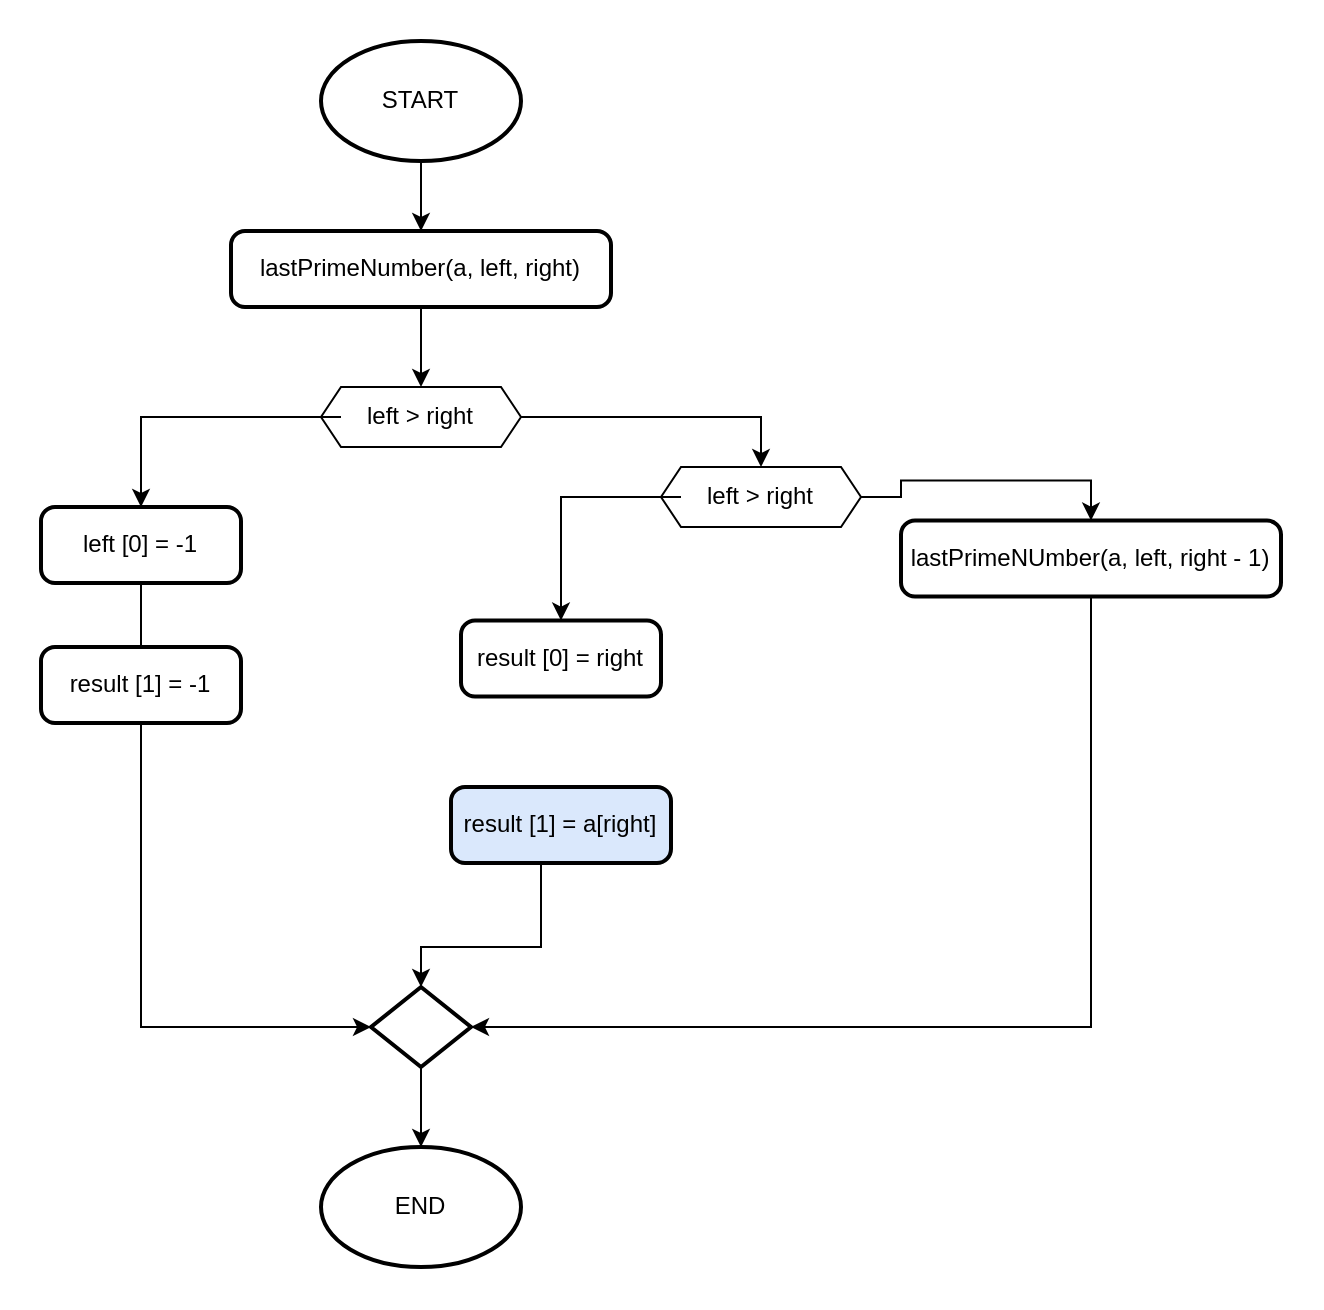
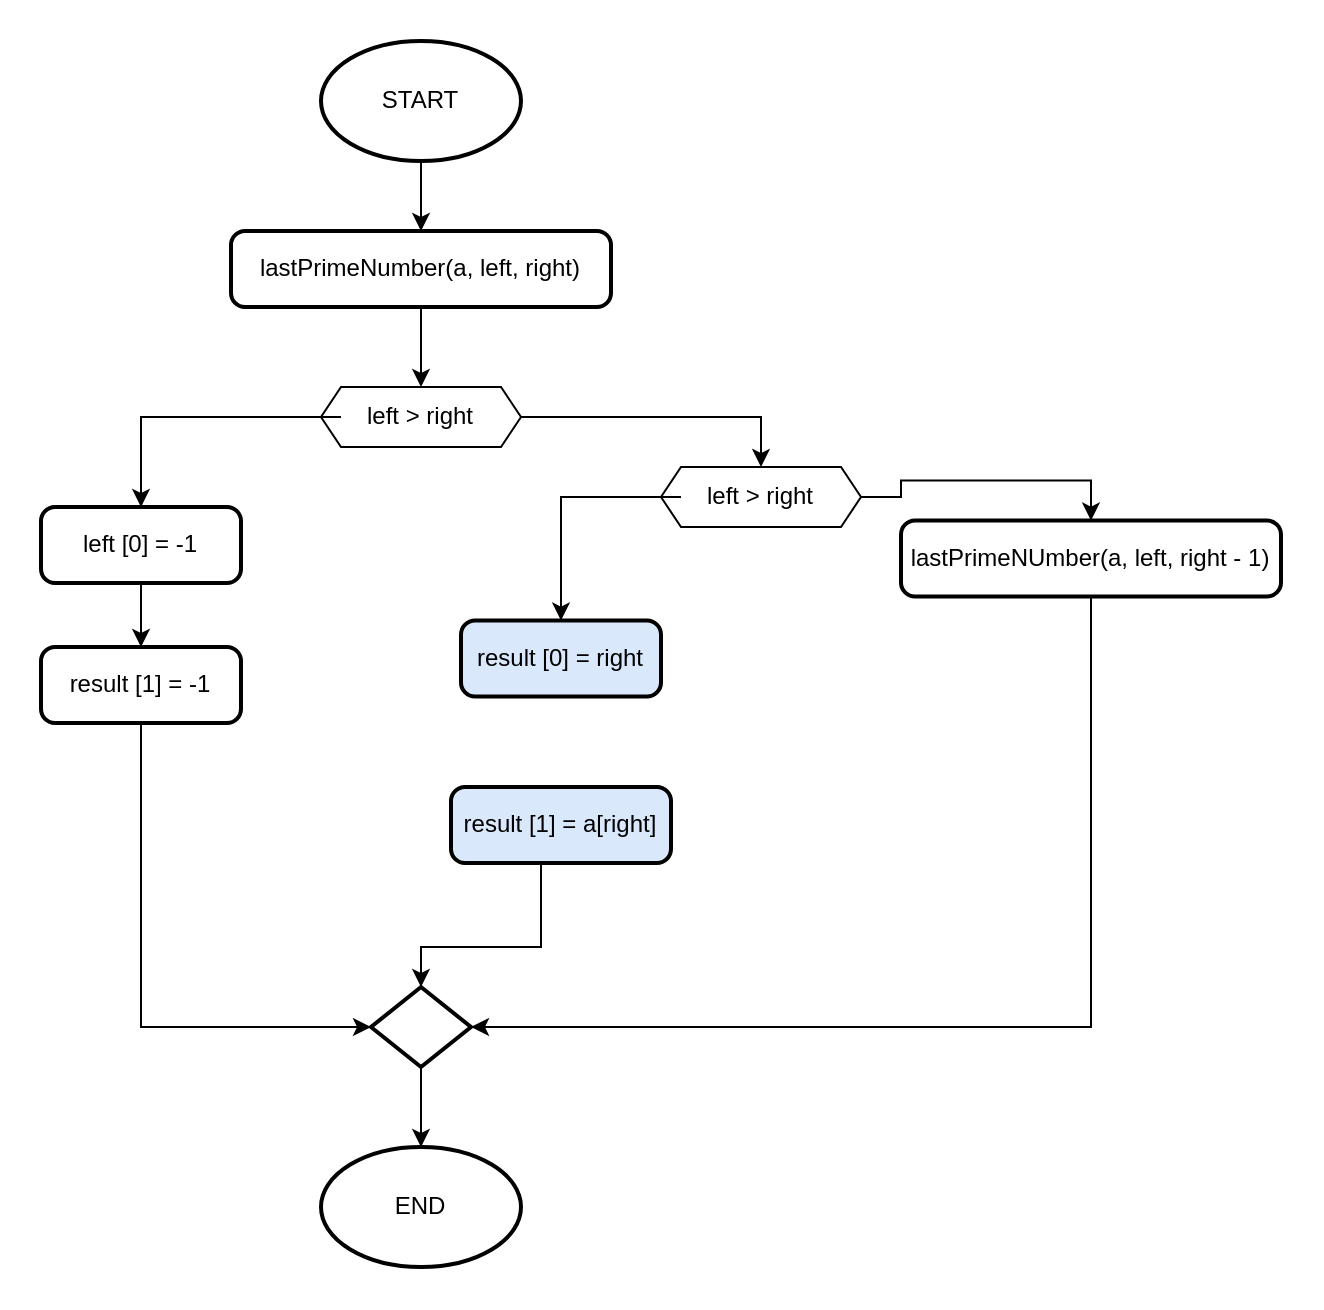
edge "left [0] = -1" -- "result [1] = -1": arrowhead none -> classic
node "result [0] = right": fillcolor #ffffff -> #dae8fc
